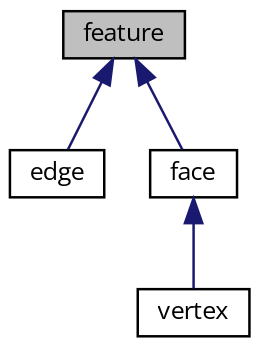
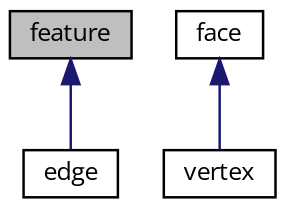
edge "face" -> "feature": removed
